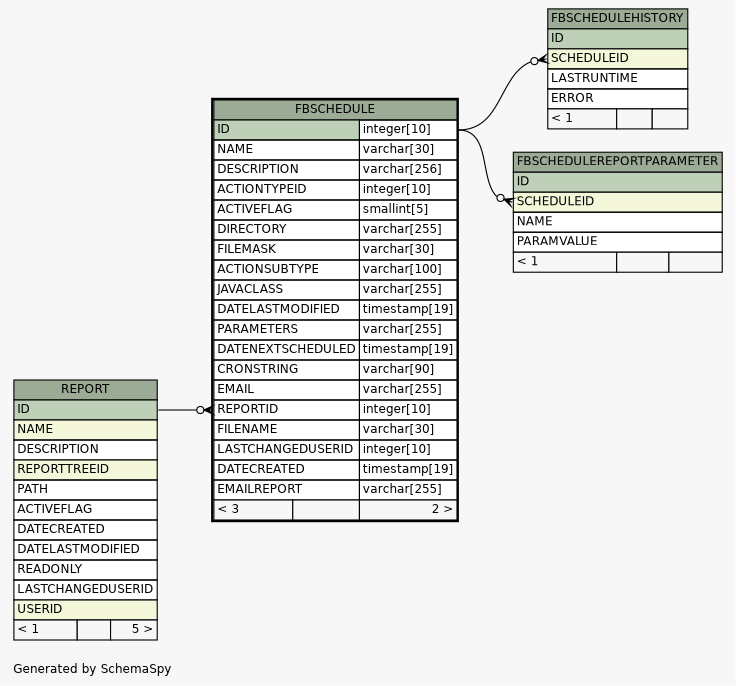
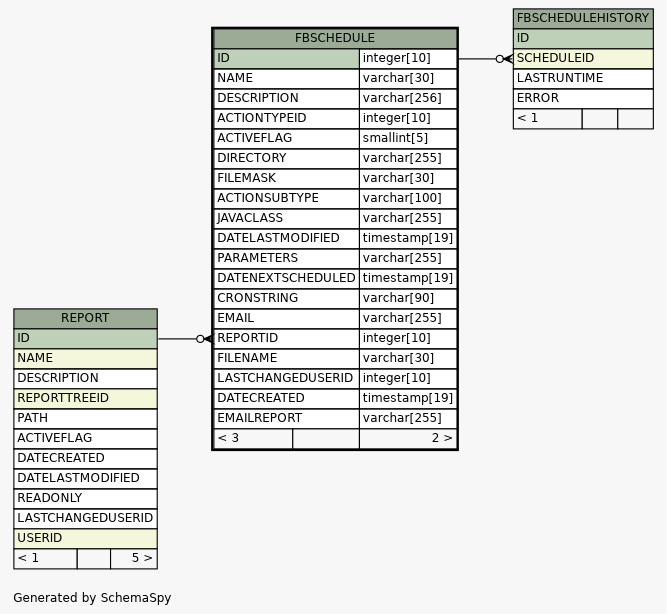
node "FBSCHEDULEREPORTPARAMETER": removed
